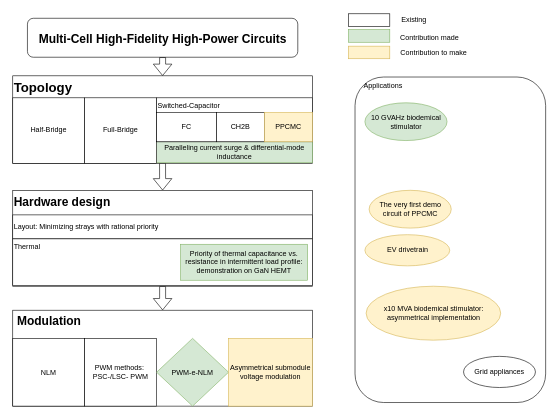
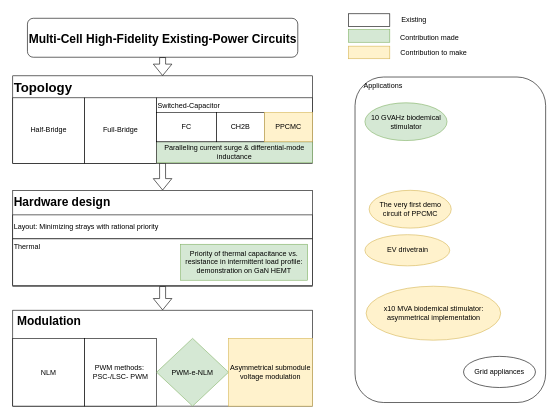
node "Multi-Cell High-Fidelity High-Power Circuits": label "Multi-Cell High-Fidelity High-Power Circuits" -> "Multi-Cell High-Fidelity Existing-Power Circuits"
